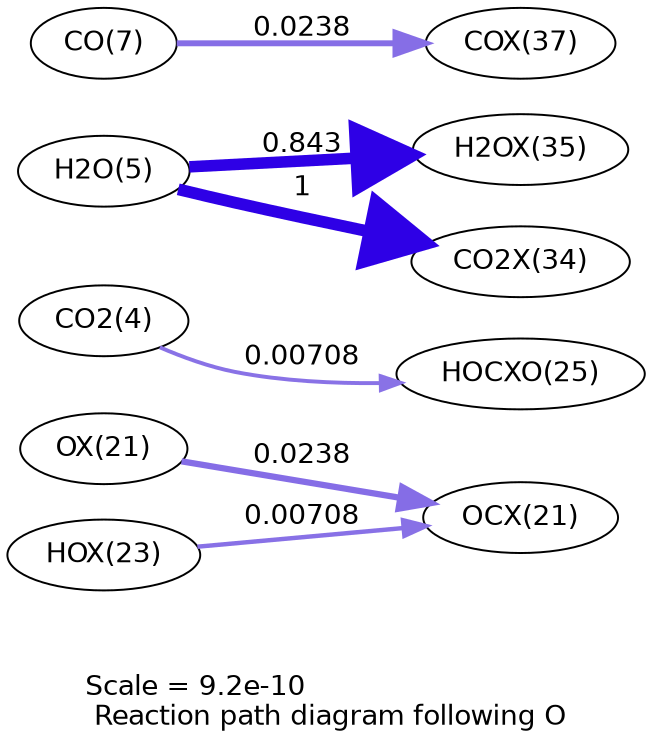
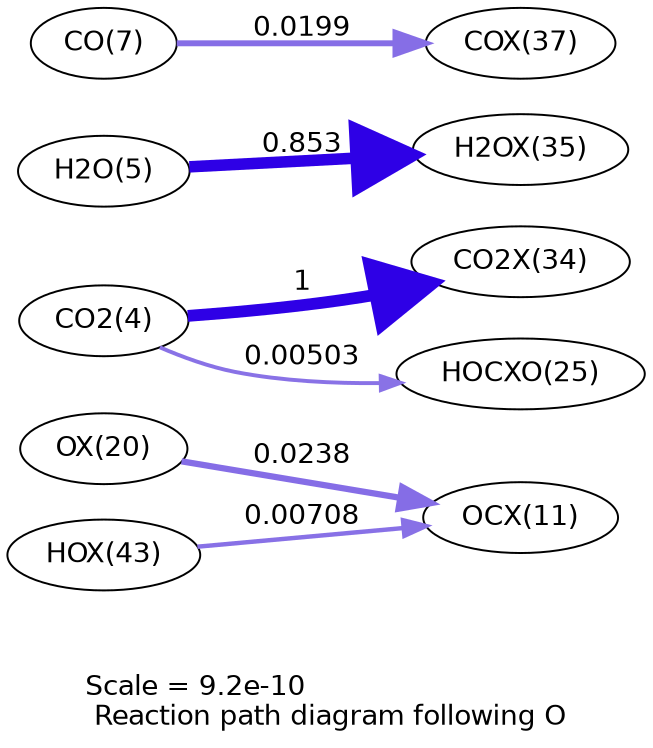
edge "CO(7)" -> "COX(37)": label " 0.0238" -> " 0.0199"
edge "H2O(5)" -> "H2OX(35)": label " 0.843" -> " 0.853"
edge "H2O(5)" -> "CO2X(34)": now "CO2(4)" -> "CO2X(34)"
edge "CO2(4)" -> "HOCXO(25)": label " 0.00708" -> " 0.00503"
node "OX(21)": label "OX(21)" -> "OX(20)"
node "OCX(21)": label "OCX(21)" -> "OCX(11)"
node "HOX(23)": label "HOX(23)" -> "HOX(43)"
